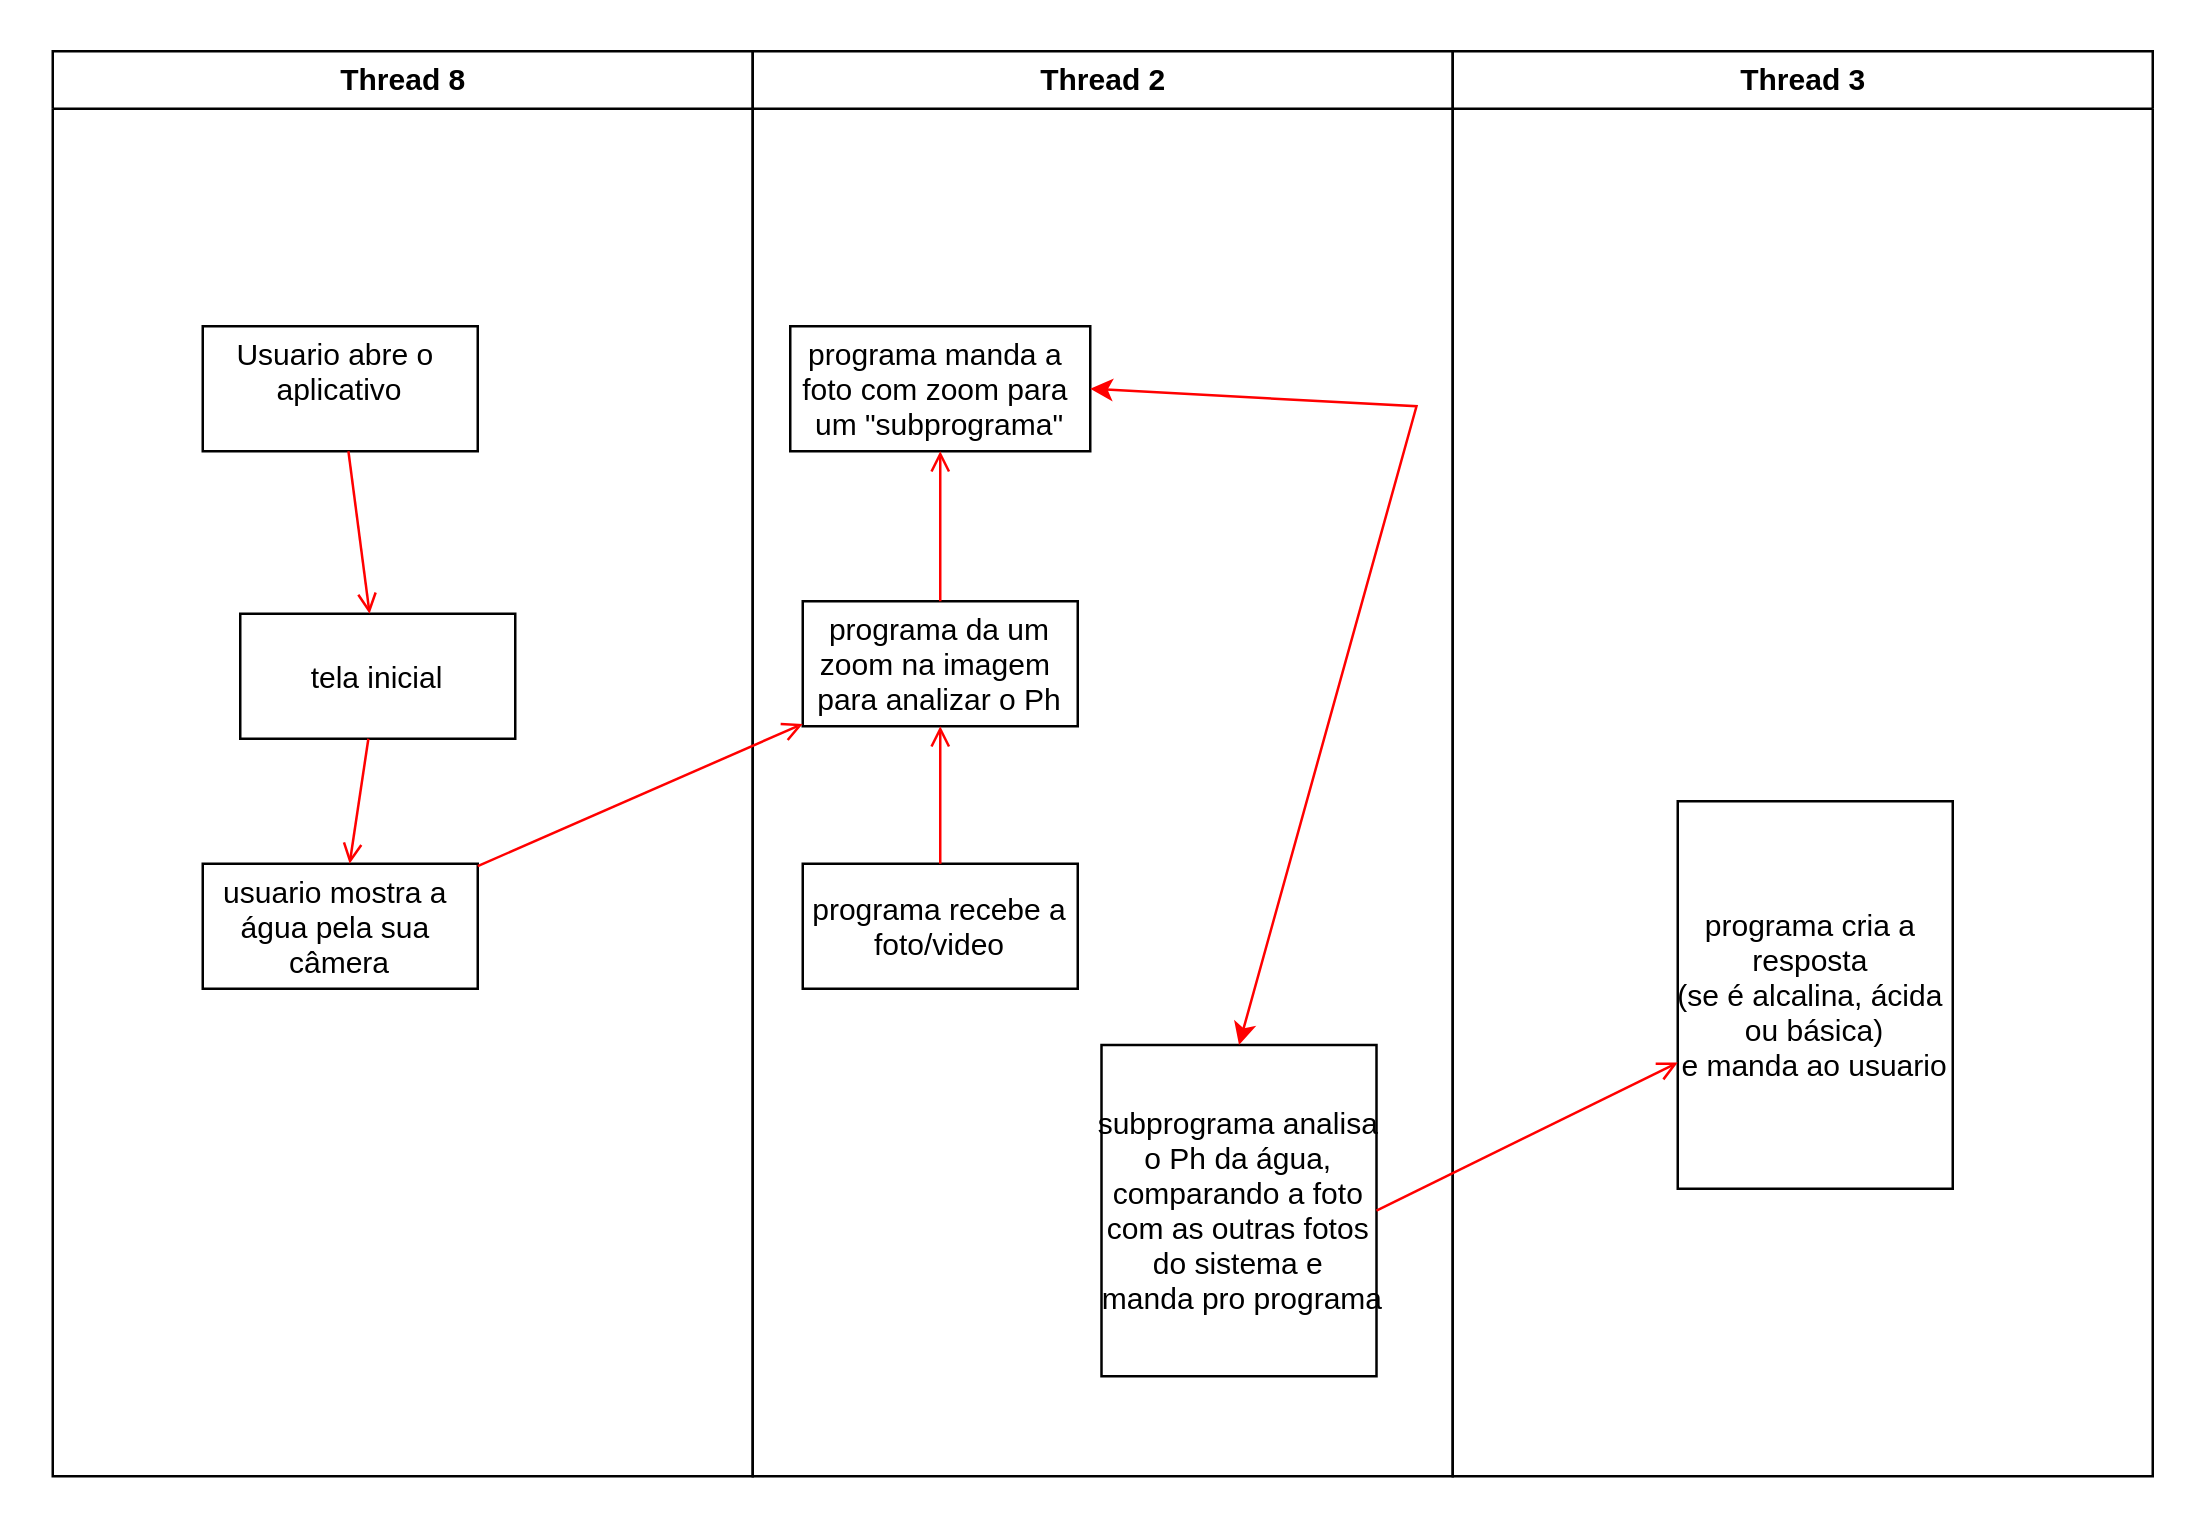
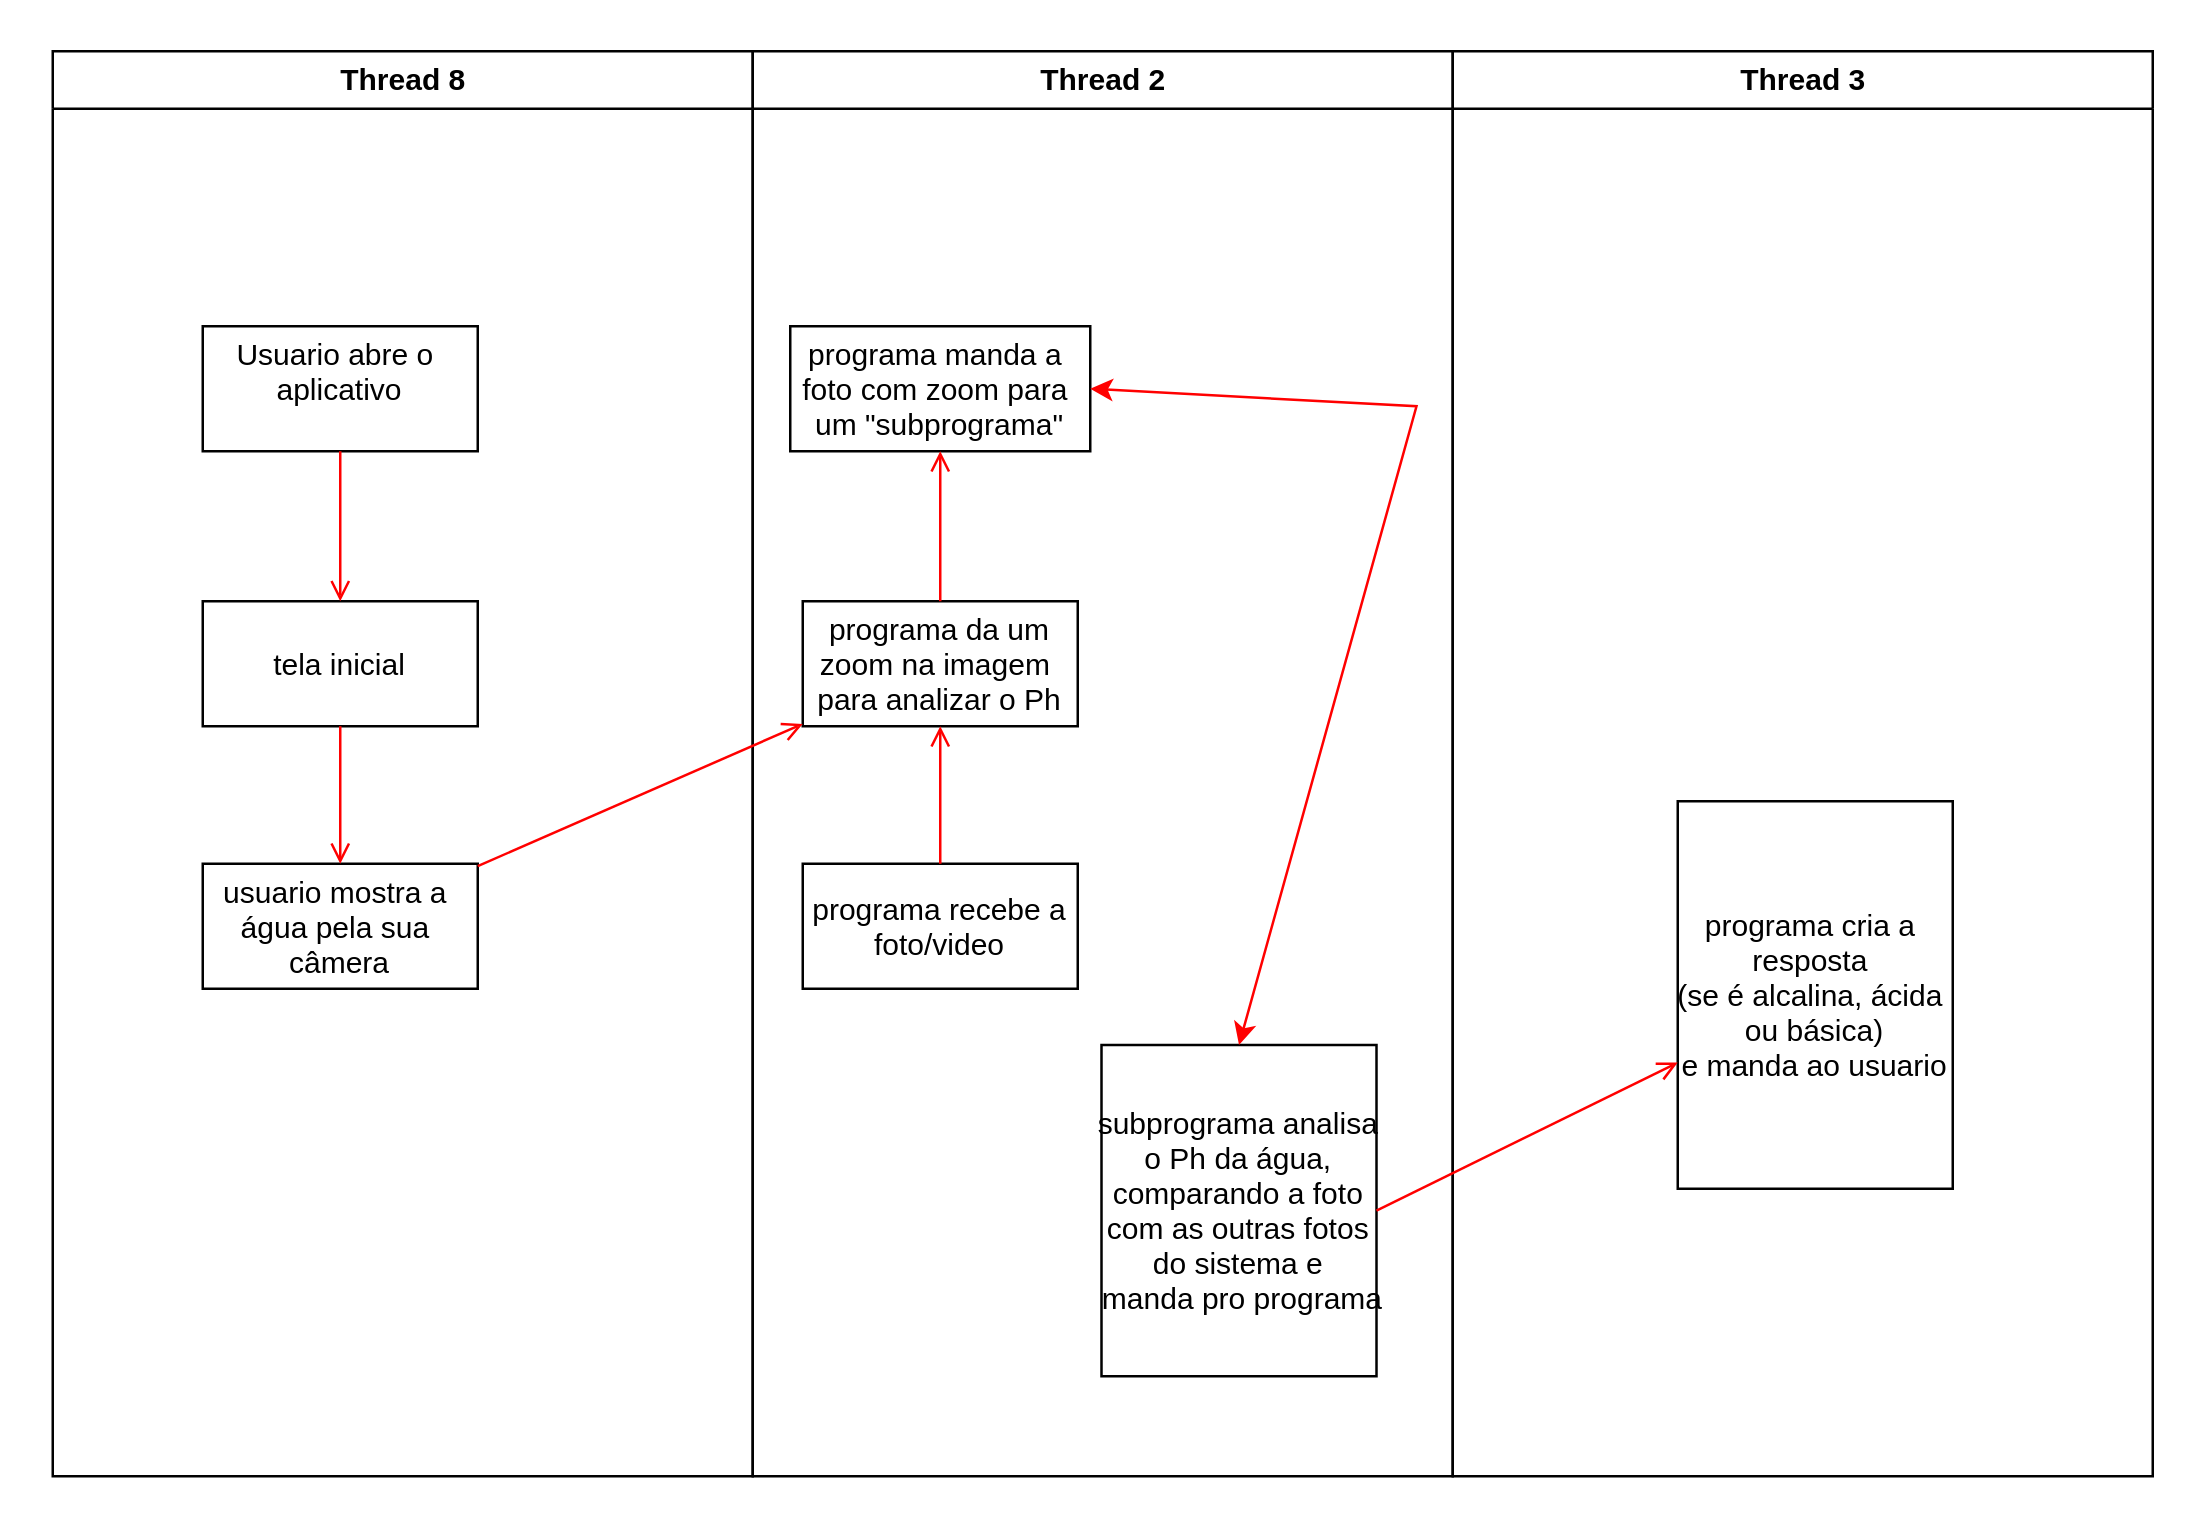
node "tela inicial": moved (378, 676) -> (340, 664)
